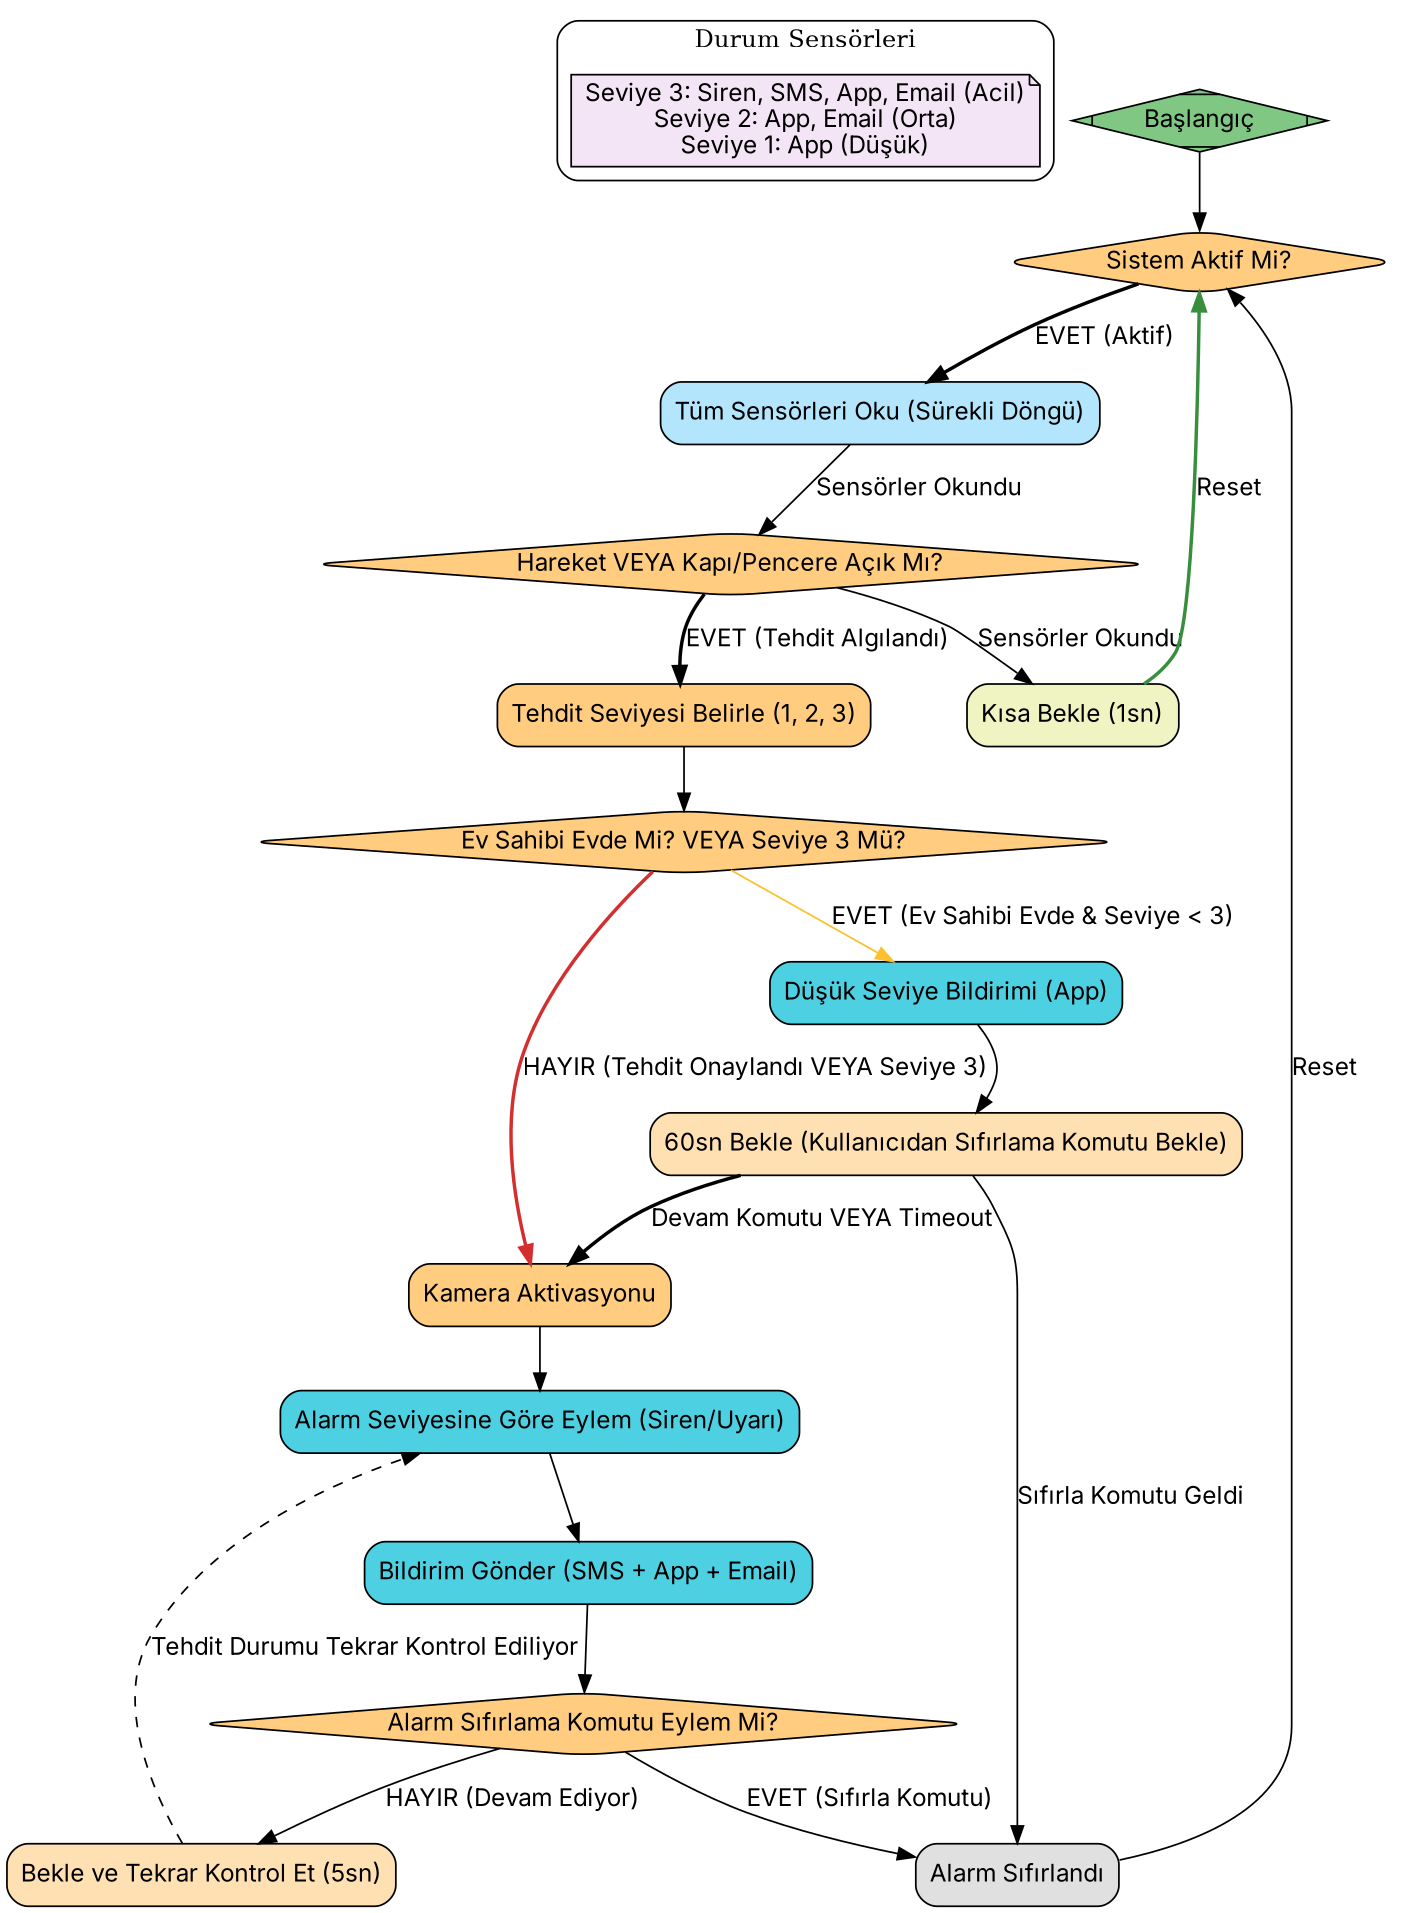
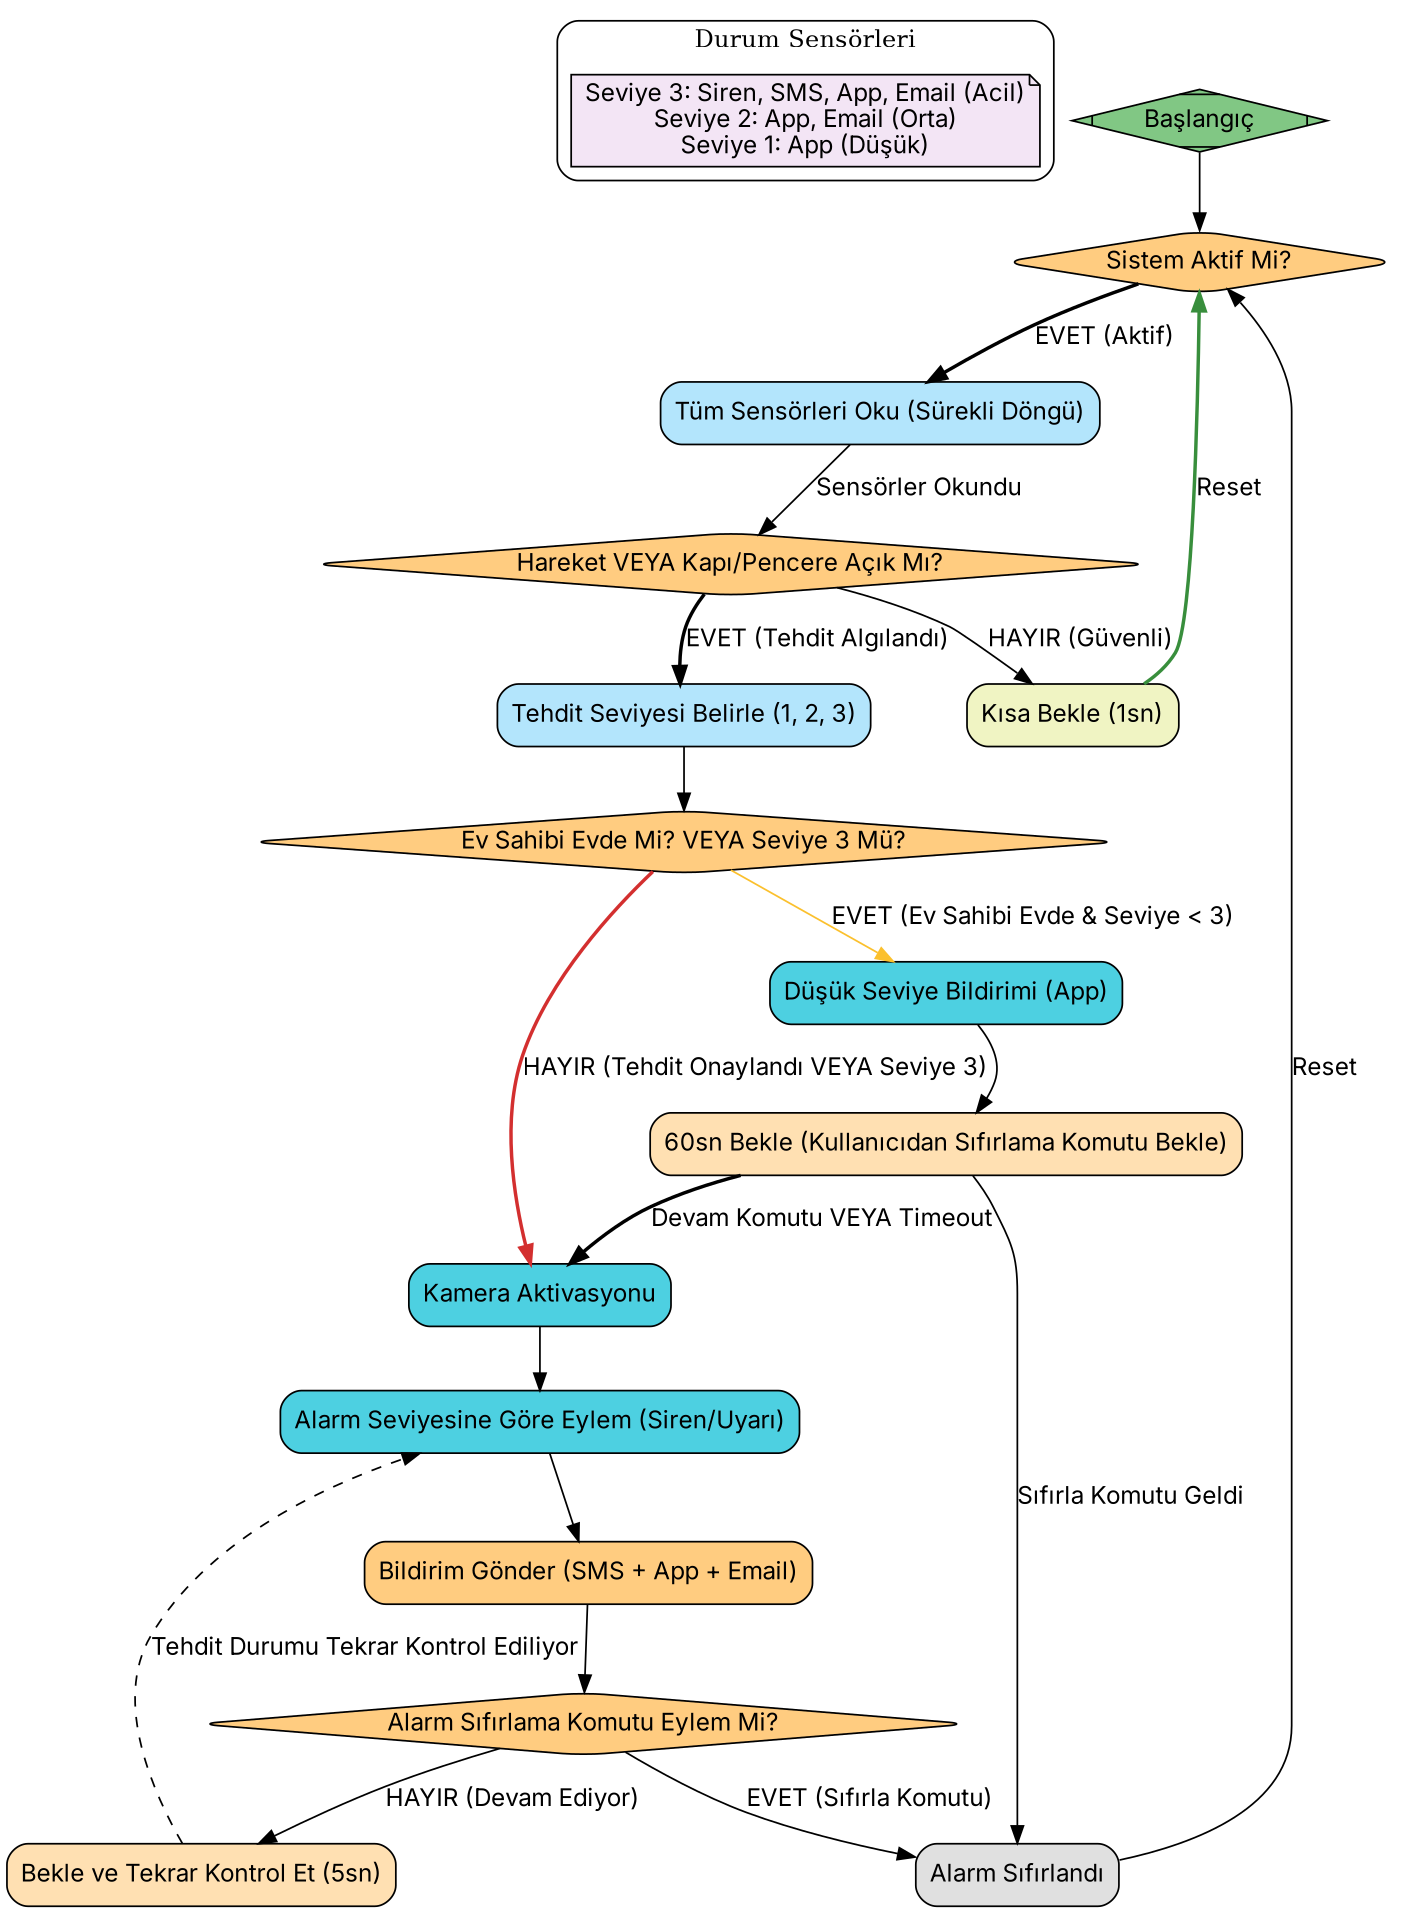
edge "Hareket VEYA Kapı/Pencere Açık Mı?" -> "Kısa Bekle (1sn)": label "Sensörler Okundu" -> "HAYIR (Güvenli)"
node "Tehdit Seviyesi Belirle (1, 2, 3)": fillcolor #ffcc80 -> #b3e5fc
node "Kamera Aktivasyonu": fillcolor #ffcc80 -> #4dd0e1
node "Bildirim Gönder (SMS + App + Email)": fillcolor #4dd0e1 -> #ffcc80
